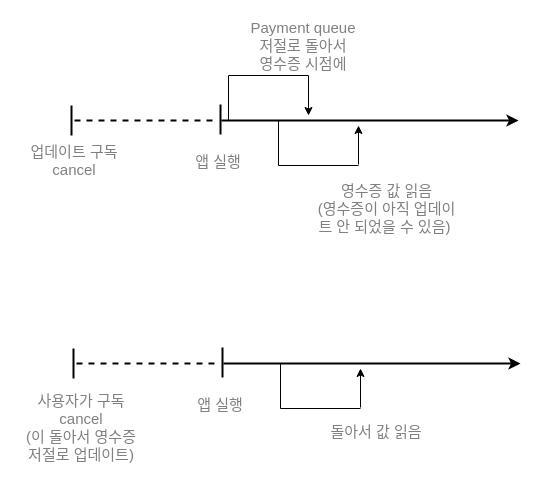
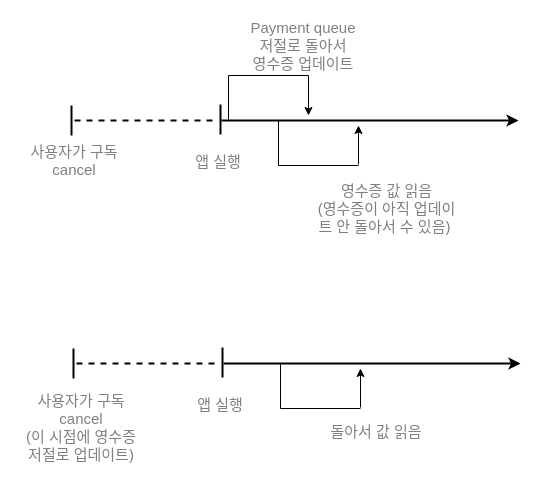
node "Payment queue 저절로 돌아서 영수증 시점에": label "Payment queue 저절로 돌아서 영수증 시점에" -> "Payment queue 저절로 돌아서 영수증 업데이트"
node "업데이트 구독 cancel": label "업데이트 구독 cancel" -> "사용자가 구독 cancel"
node "영수증 값 읽음 (영수증이 아직 업데이트 안 되었을 수 있음)": label "영수증 값 읽음 (영수증이 아직 업데이트 안 되었을 수 있음)" -> "영수증 값 읽음 (영수증이 아직 업데이트 안 돌아서 수 있음)"
node "사용자가 구독 cancel (이 돌아서 영수증 저절로 업데이트)": label "사용자가 구독 cancel (이 돌아서 영수증 저절로 업데이트)" -> "사용자가 구독 cancel (이 시점에 영수증 저절로 업데이트)"
